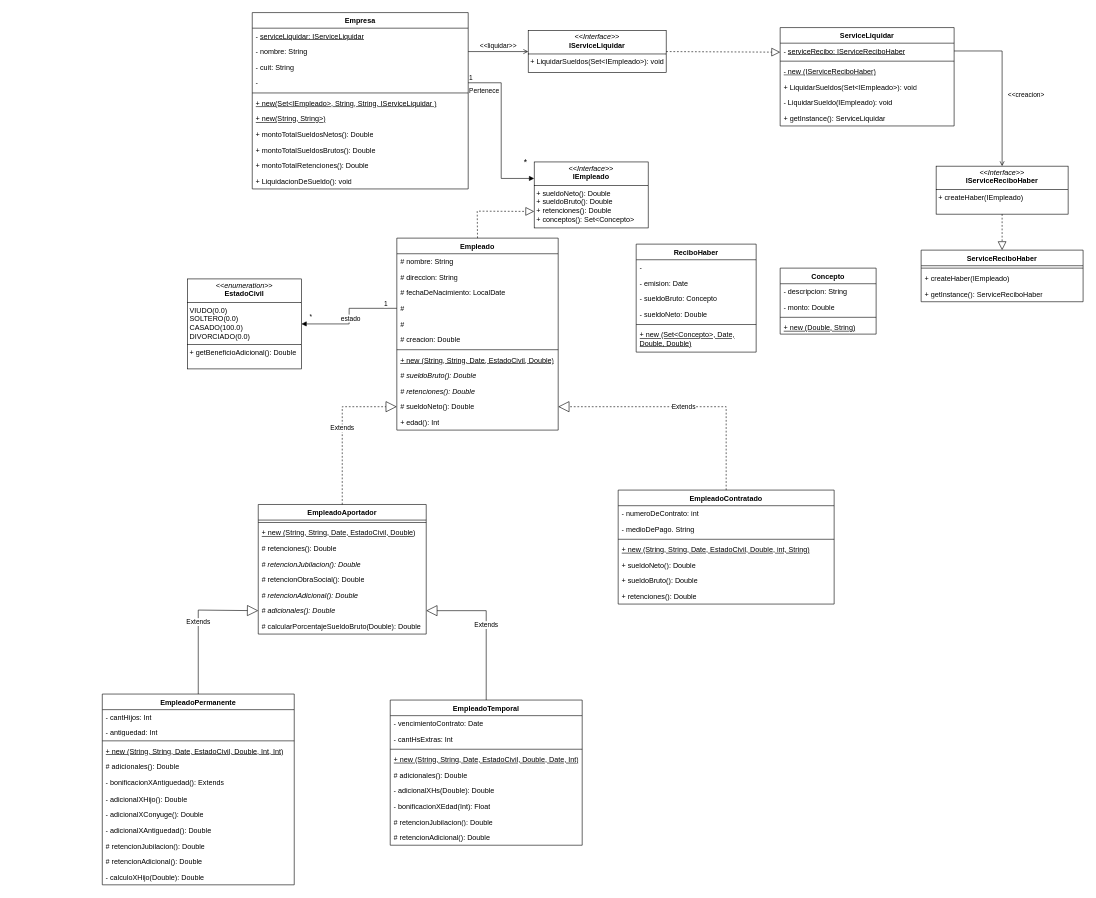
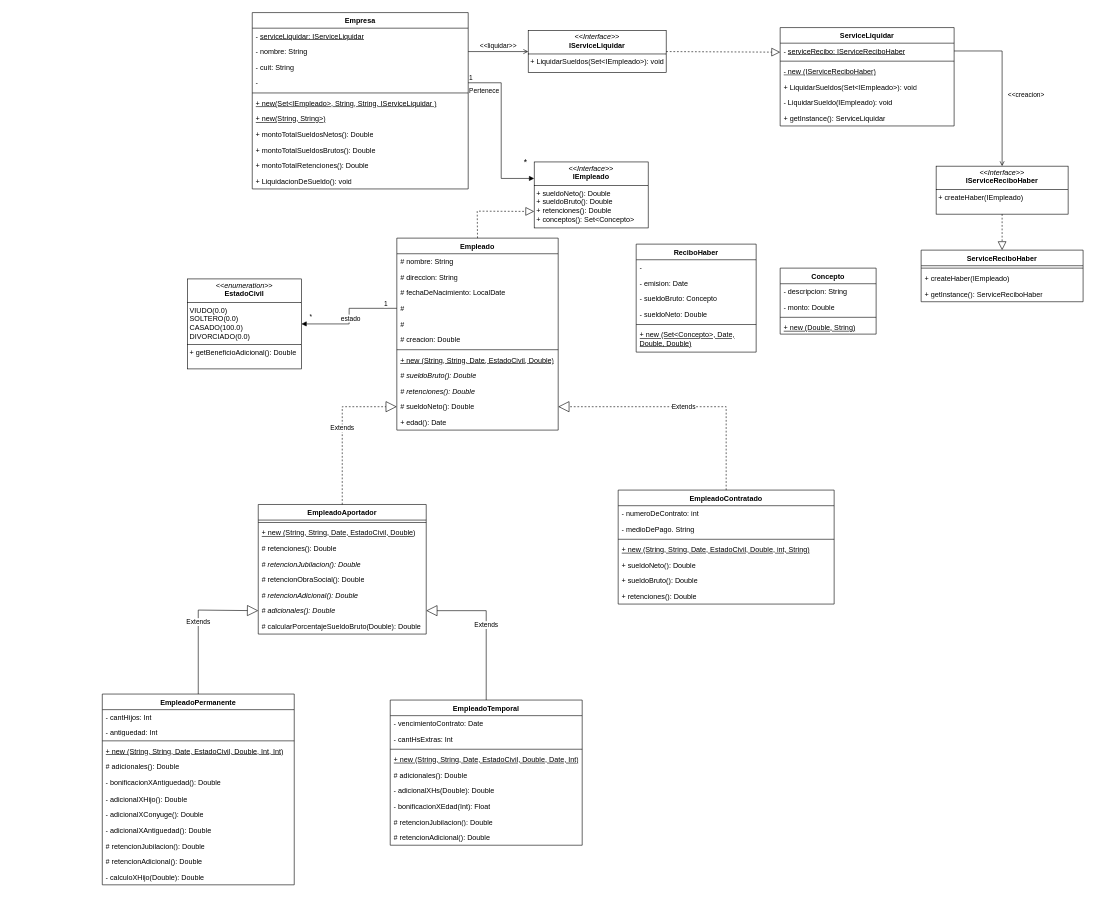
node "+ edad(): Int": label "+ edad(): Int" -> "+ edad(): Date"
node "- bonificacionXAntiguedad(): Extends": label "- bonificacionXAntiguedad(): Extends" -> "- bonificacionXAntiguedad(): Double"
